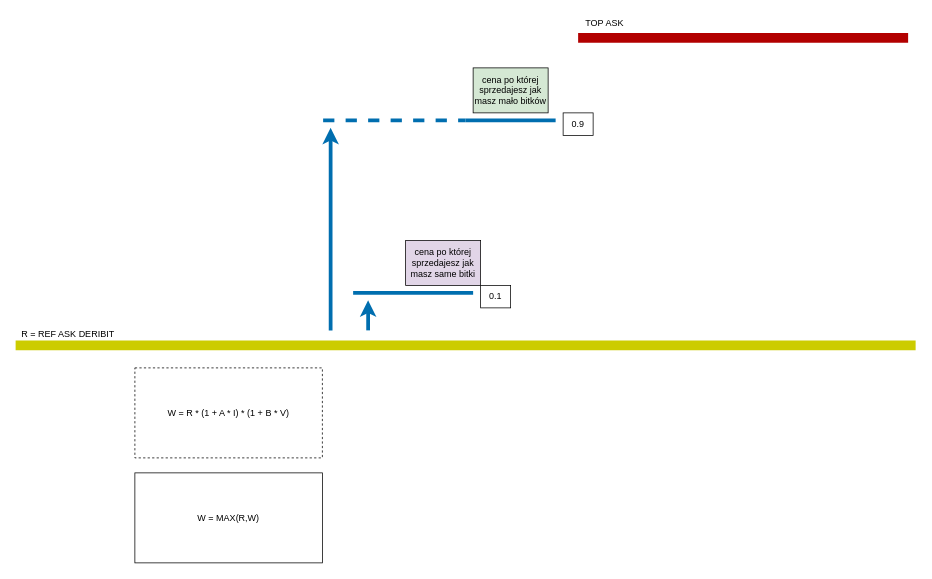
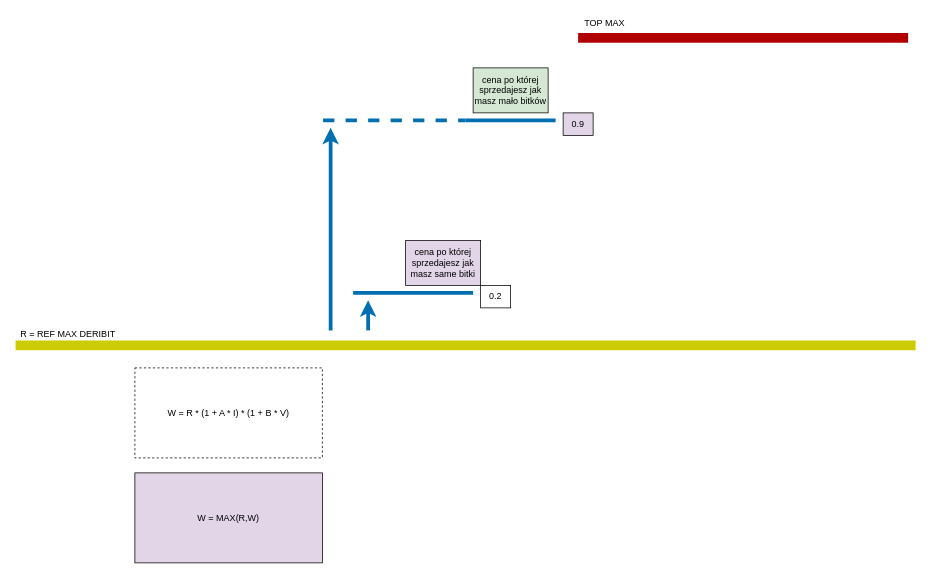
node "TOP ASK": label "TOP ASK" -> "TOP MAX"
node "0.9": fillcolor #ffffff -> #e1d5e7
node "0.1": label "0.1" -> "0.2"
node "R = REF ASK DERIBIT": label "R = REF ASK DERIBIT" -> "R = REF MAX DERIBIT"
node "W = MAX(R,W)": fillcolor #ffffff -> #e1d5e7
